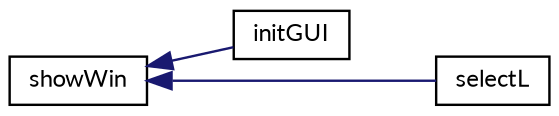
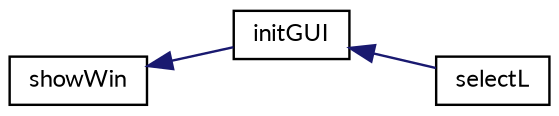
edge "selectL" -> "showWin": now "selectL" -> "initGUI"
